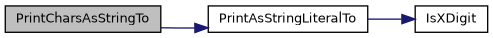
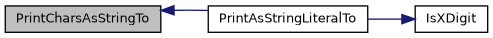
edge "PrintCharsAsStringTo" -> "PrintAsStringLiteralTo": reversed
